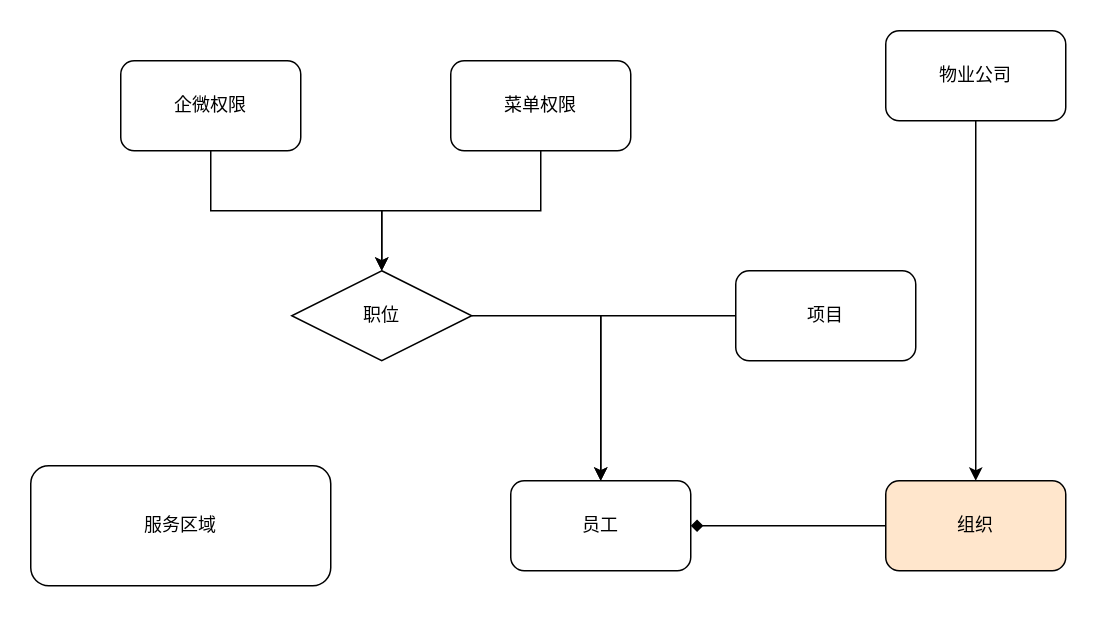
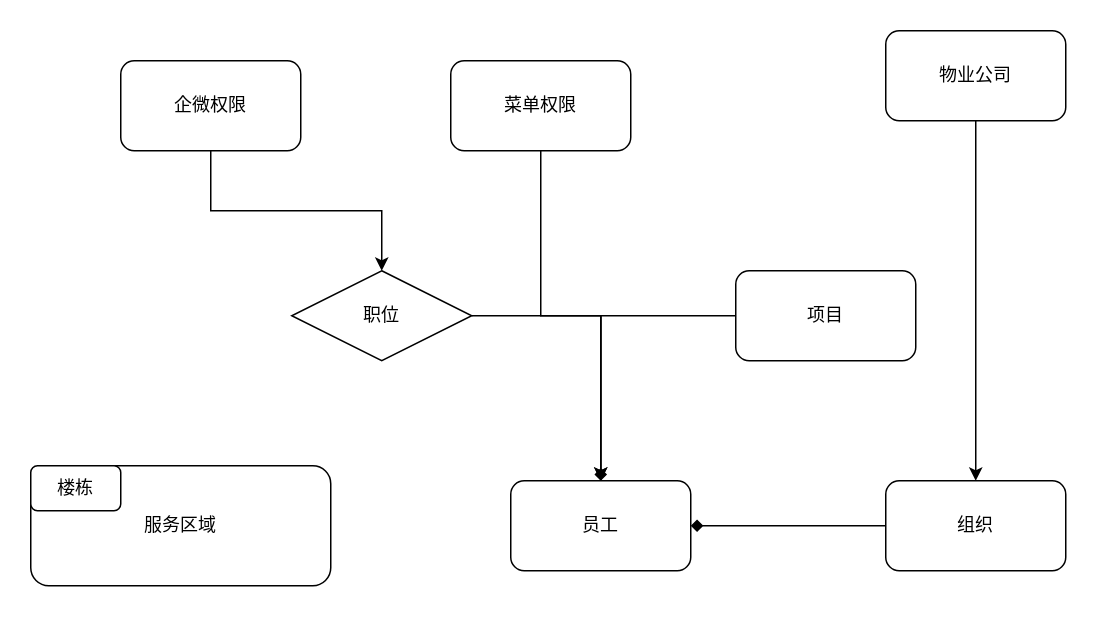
edge "菜单权限" -> "职位": now "菜单权限" -> "员工"
edge "项目" -> "员工": arrowhead classic -> diamond
node "楼栋": added
node "组织": fillcolor #ffe6cc -> #ffffff
